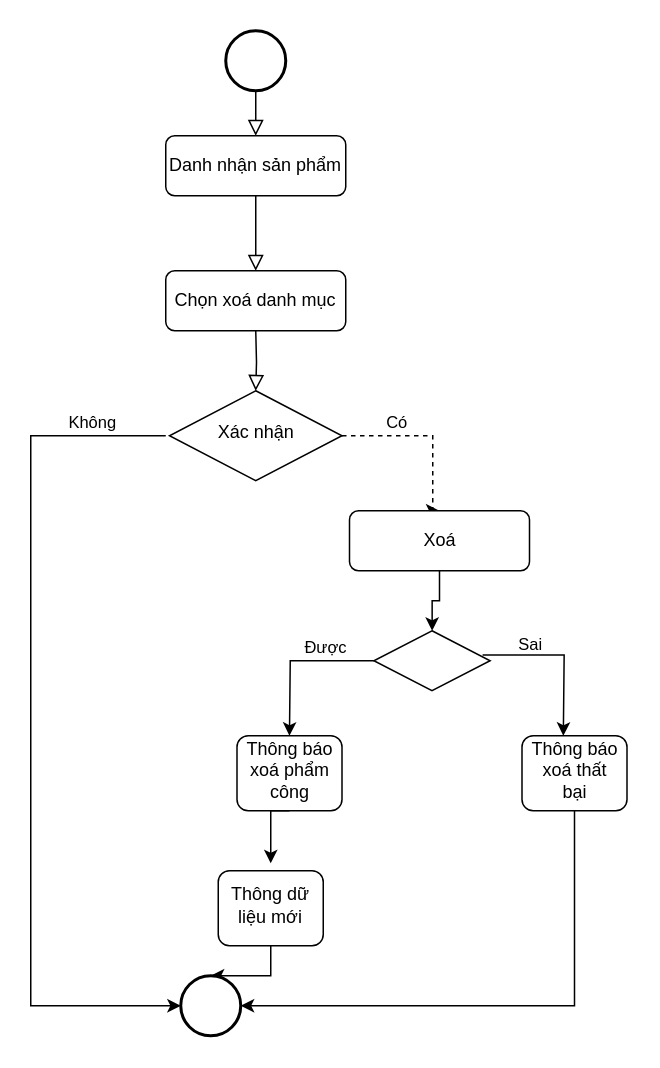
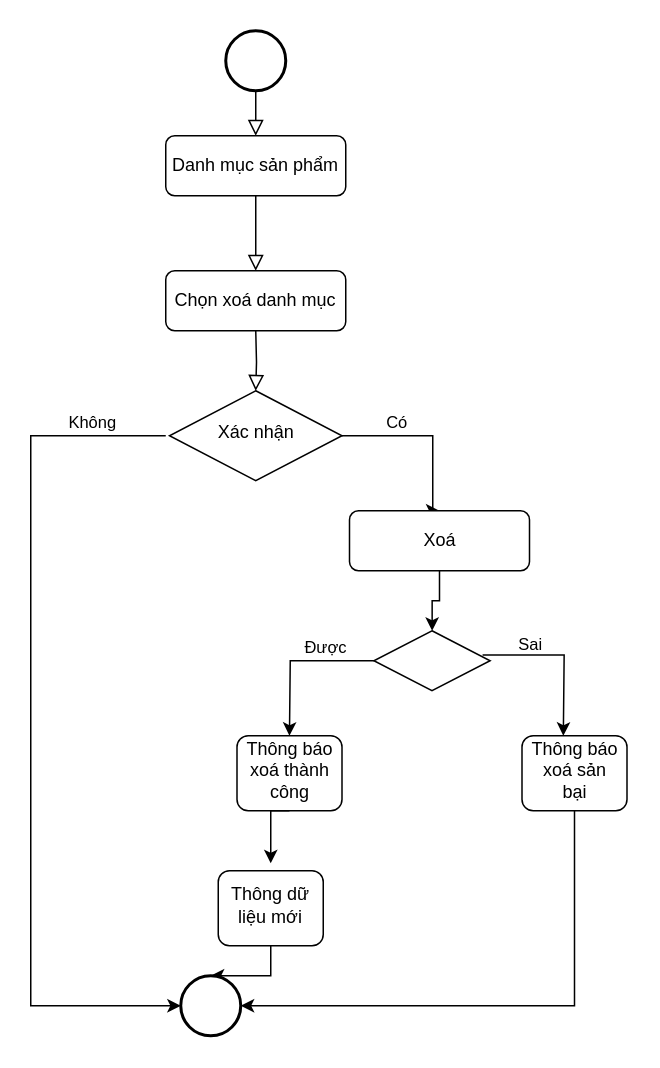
node "Danh nhận sản phẩm": label "Danh nhận sản phẩm" -> "Danh mục sản phẩm"
edge "Xác nhận" -> "Xoá": style dashed -> solid
node "Thông báo xoá phẩm công": label "Thông báo xoá phẩm công" -> "Thông báo xoá thành công"
node "Thông báo xoá thất bại": label "Thông báo xoá thất bại" -> "Thông báo xoá sản bại"
